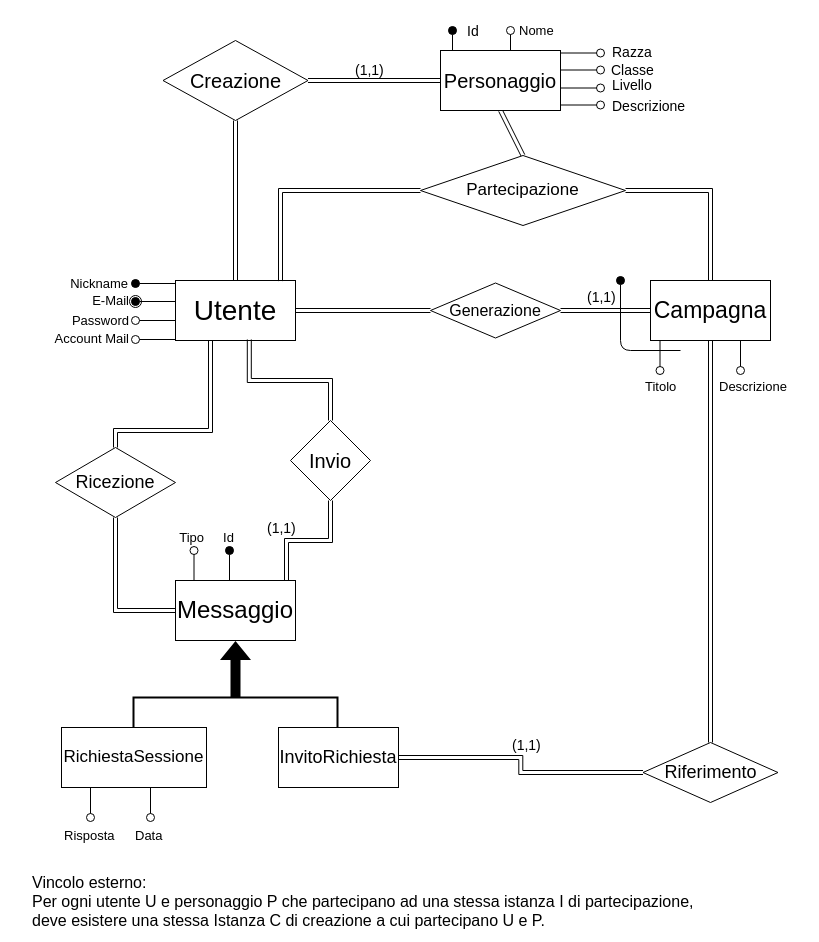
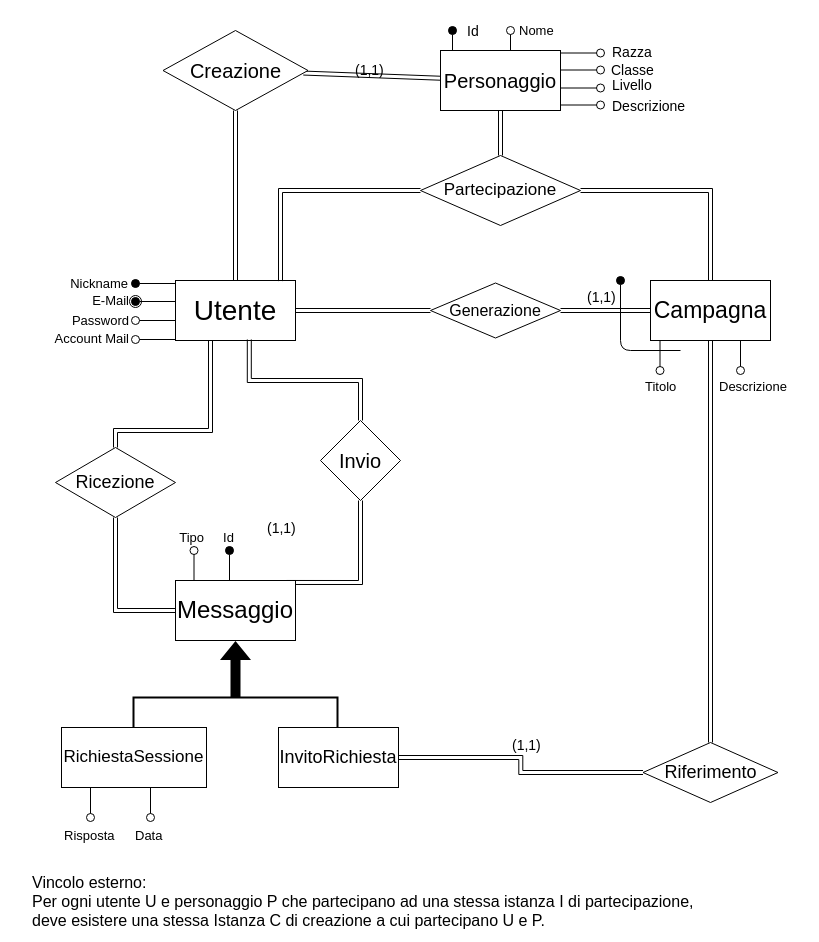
node "Creazione": moved (236, 81) -> (236, 71)
node "Partecipazione": size 205x70 -> 160x70
node "Invio": moved (331, 461) -> (361, 461)
